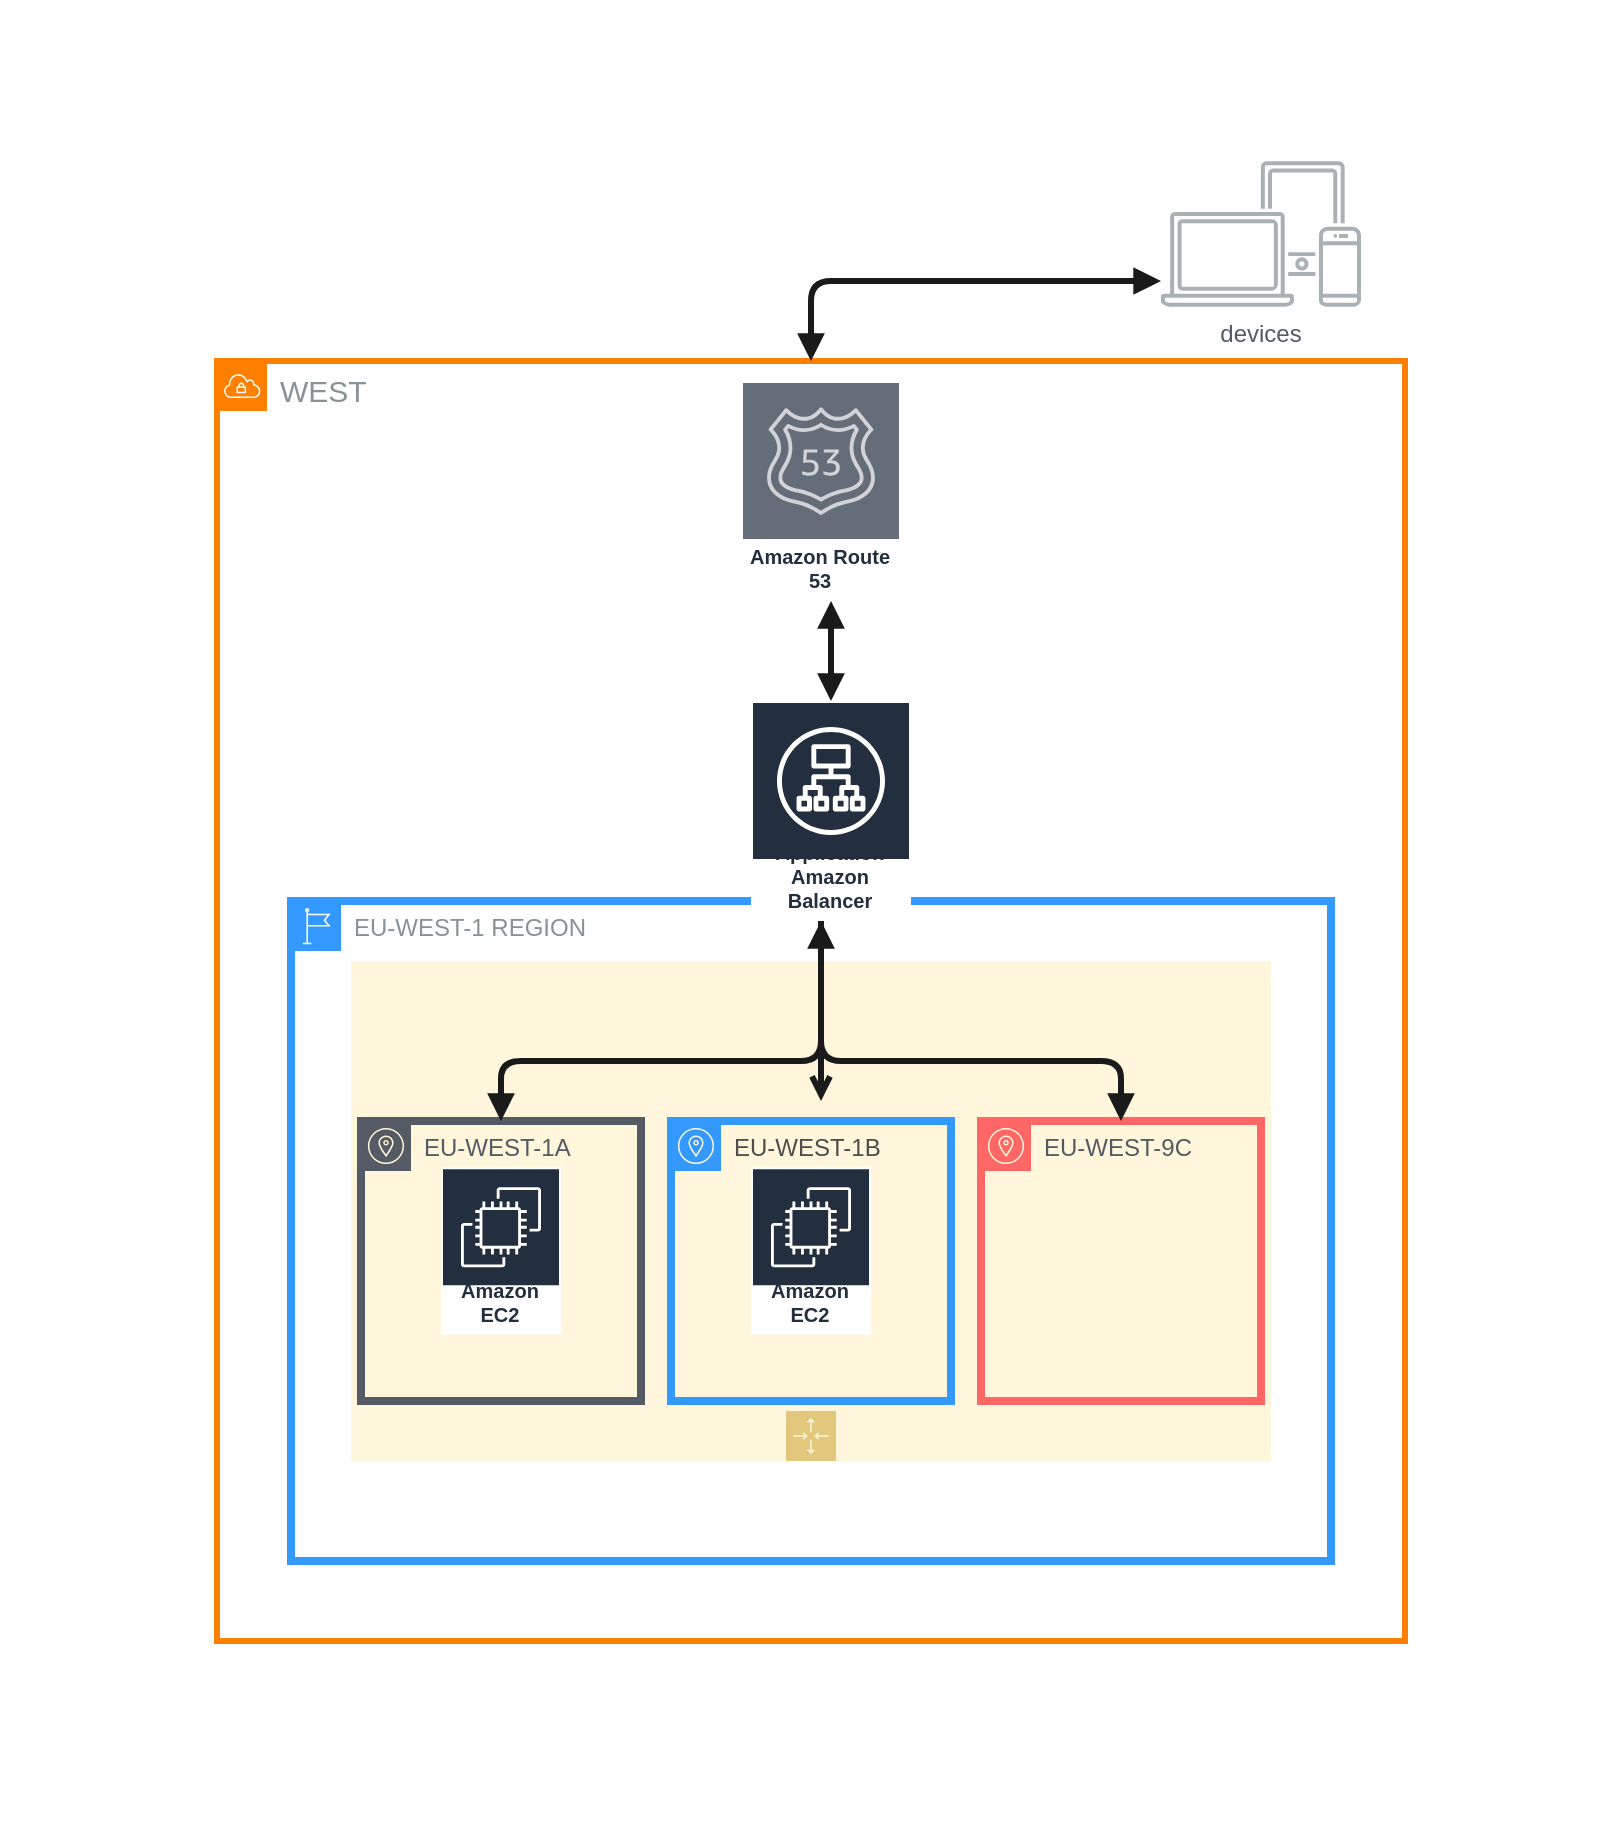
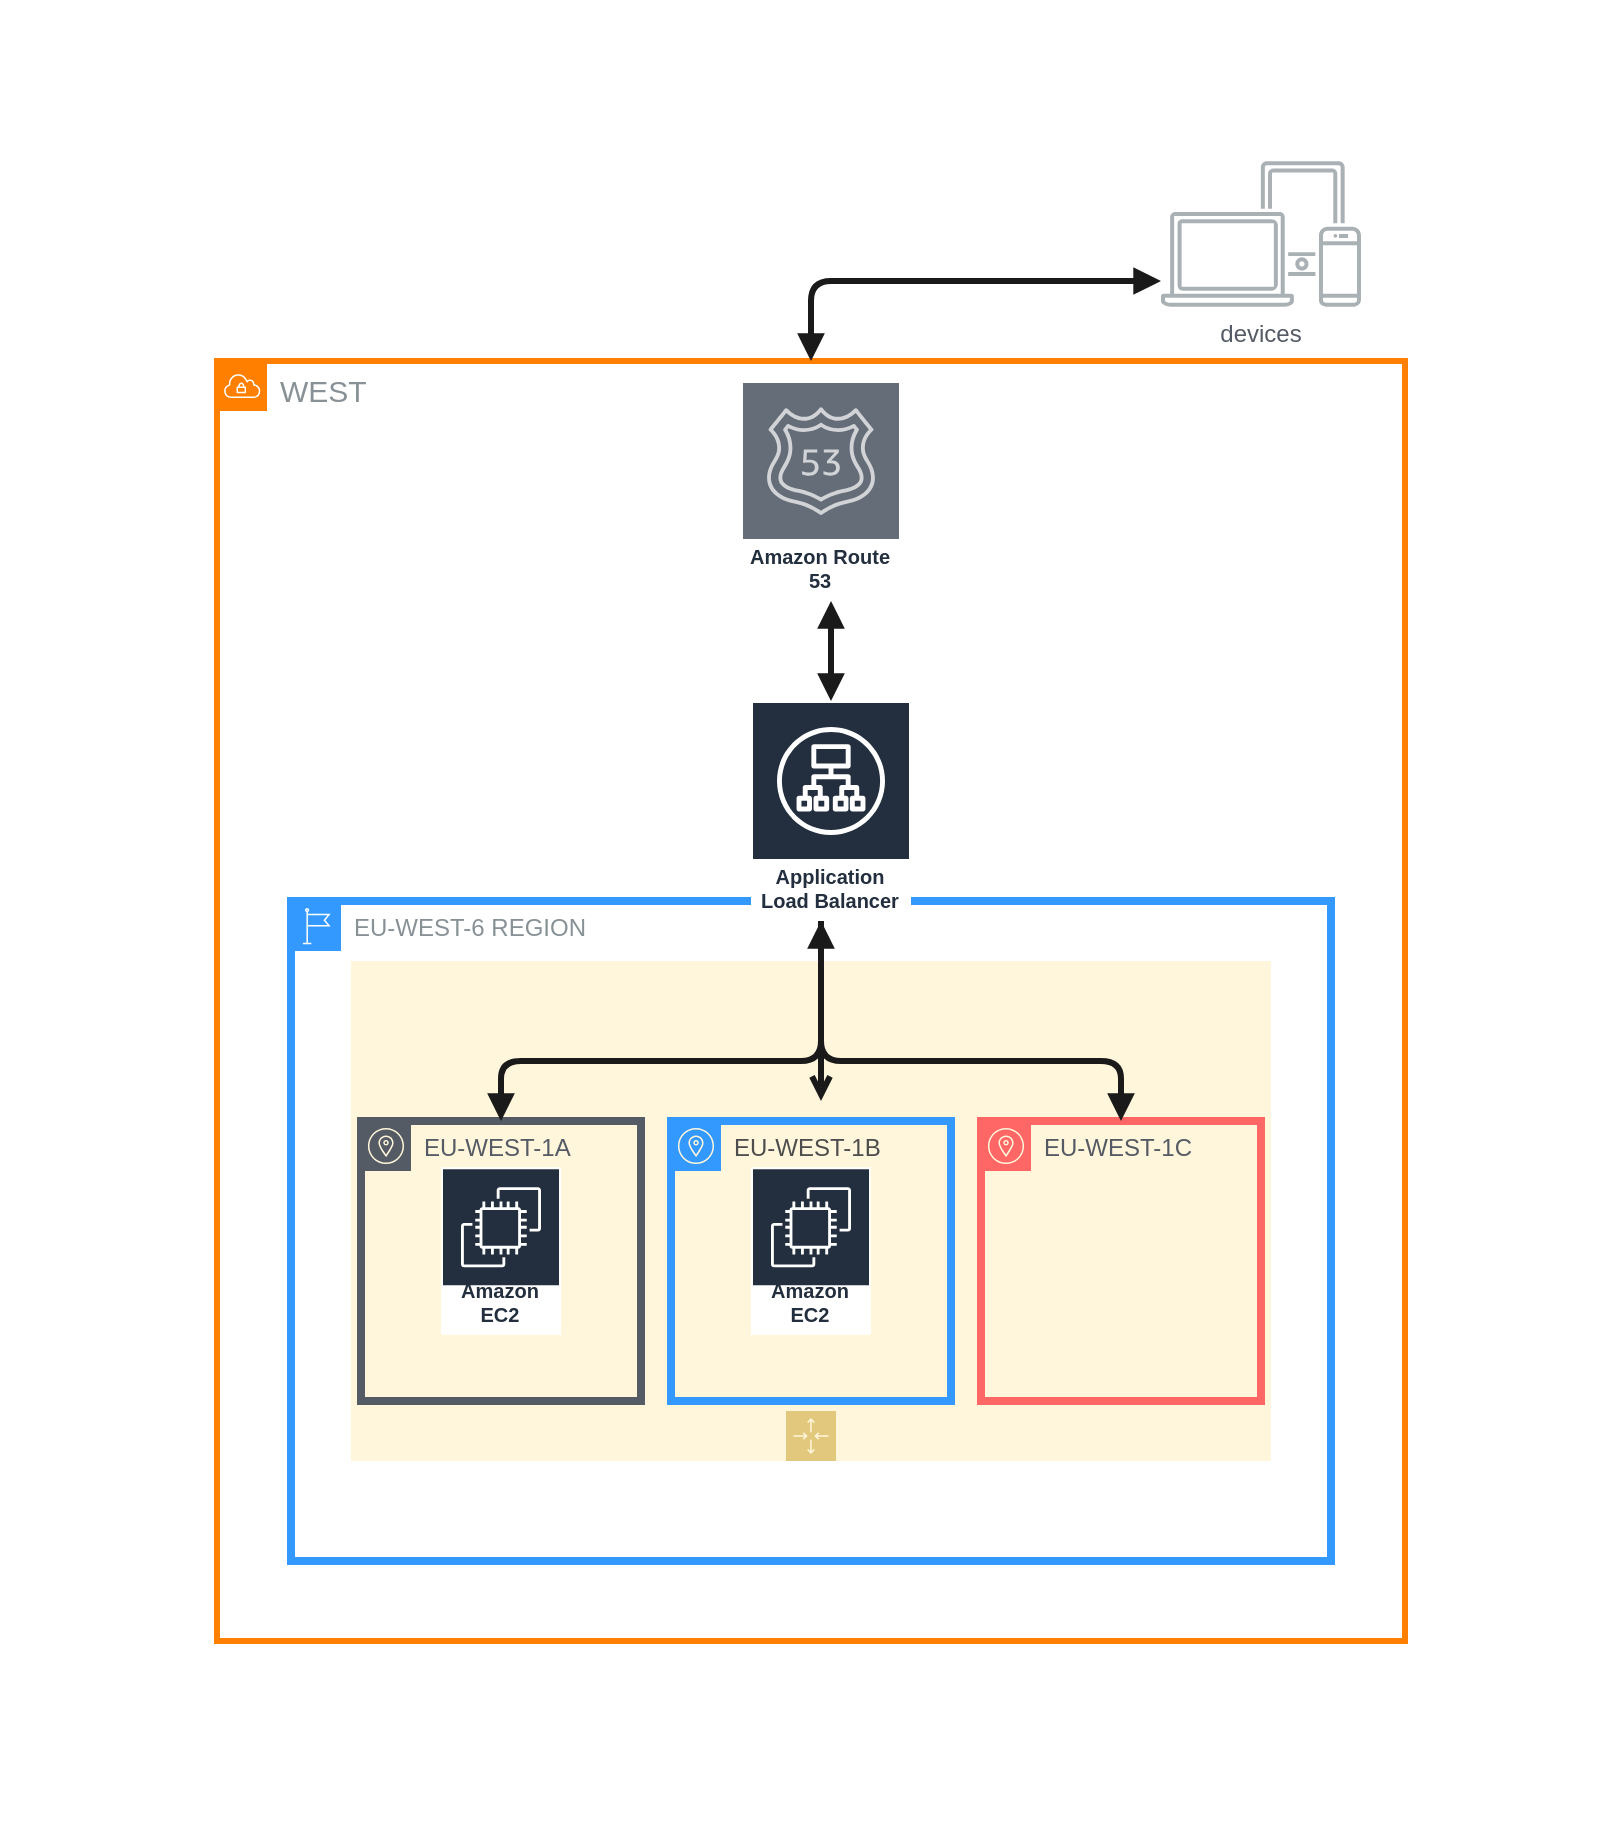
node "Application Amazon Balancer": label "Application Amazon Balancer" -> "Application Load Balancer"
node "EU-WEST-1 REGION": label "EU-WEST-1 REGION" -> "EU-WEST-6 REGION"
node "EU-WEST-9C": label "EU-WEST-9C" -> "EU-WEST-1C"
